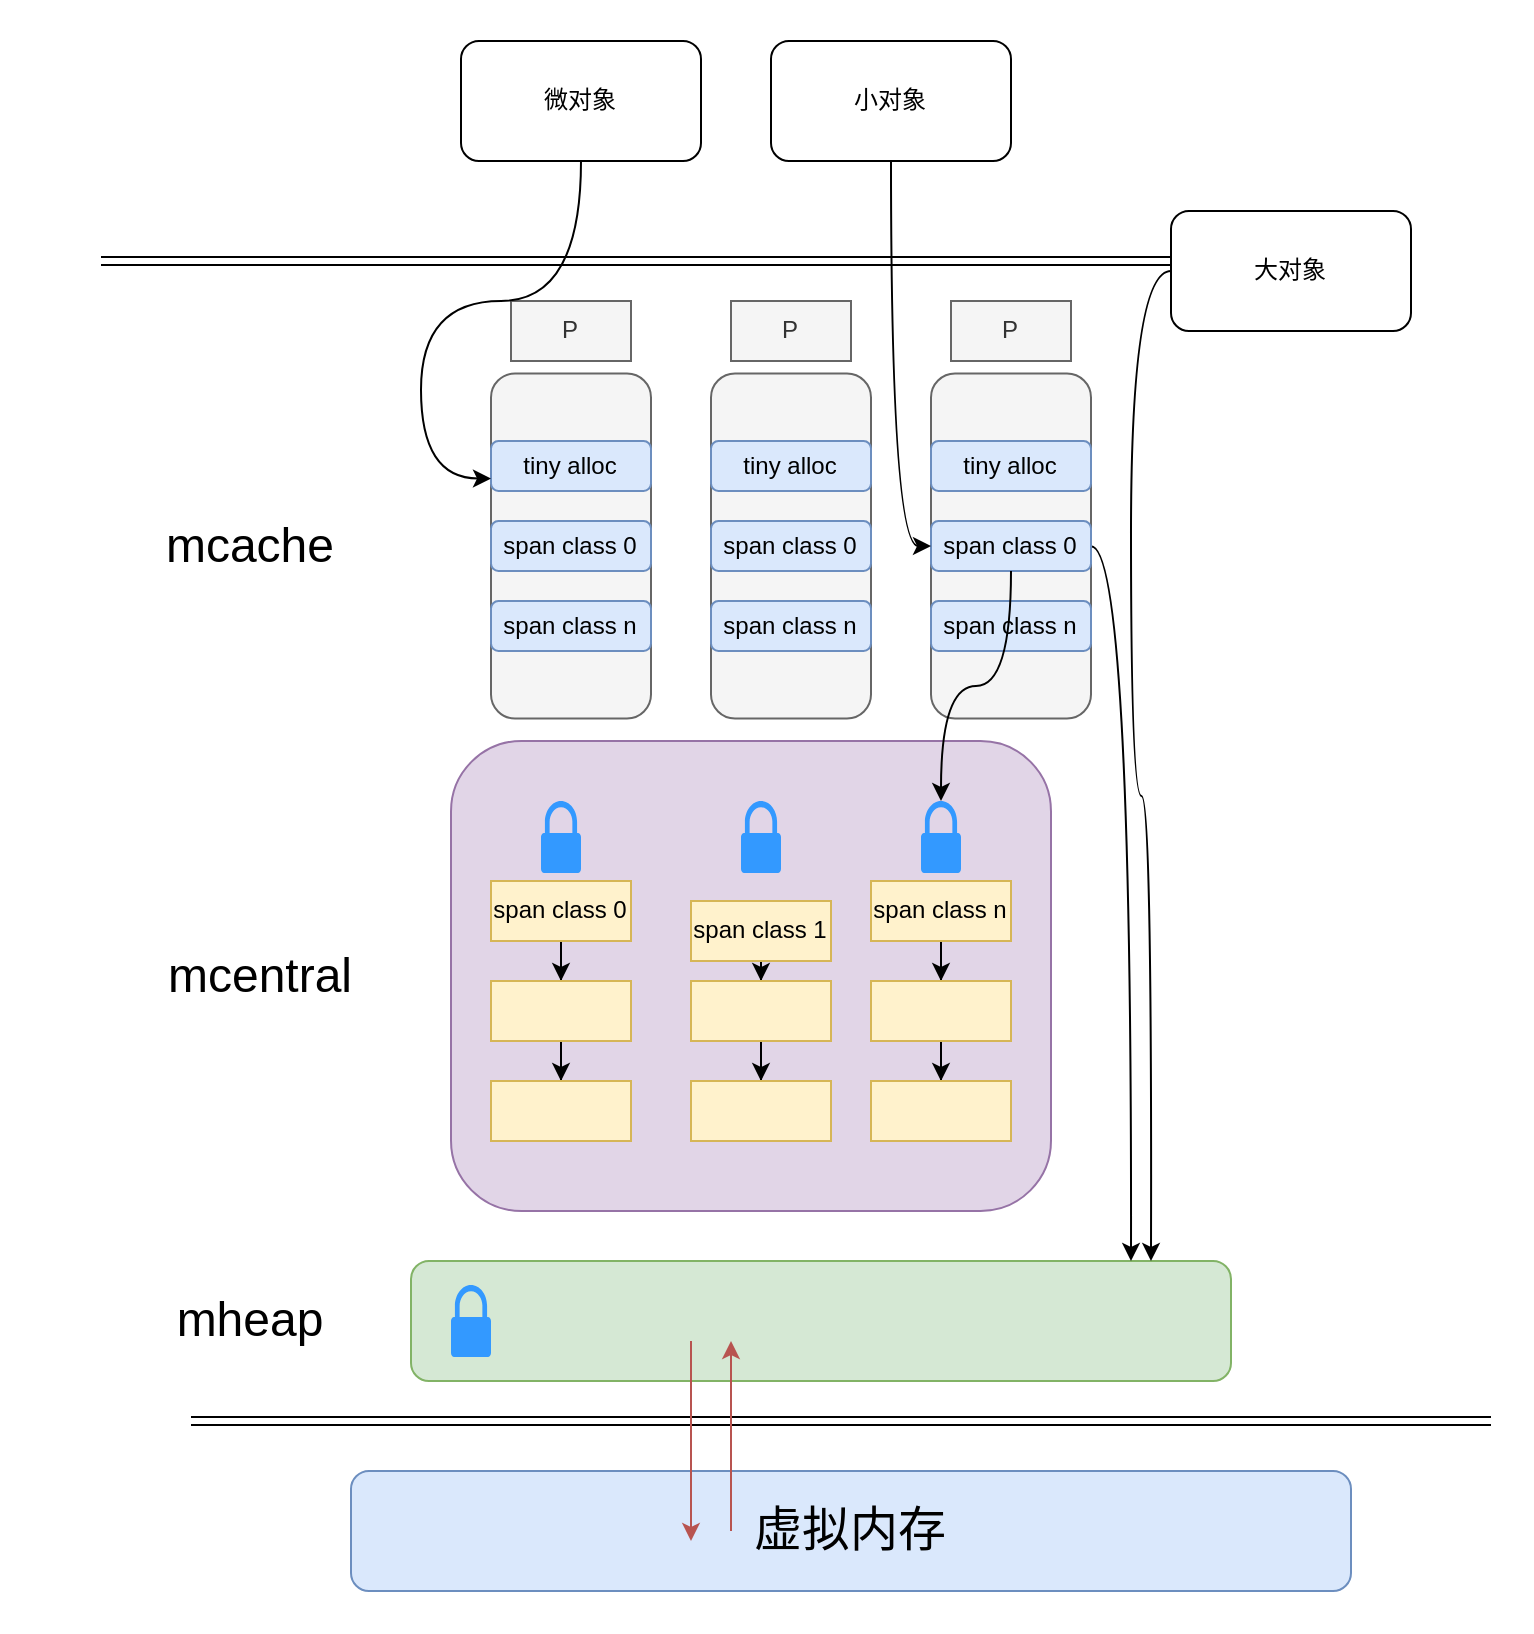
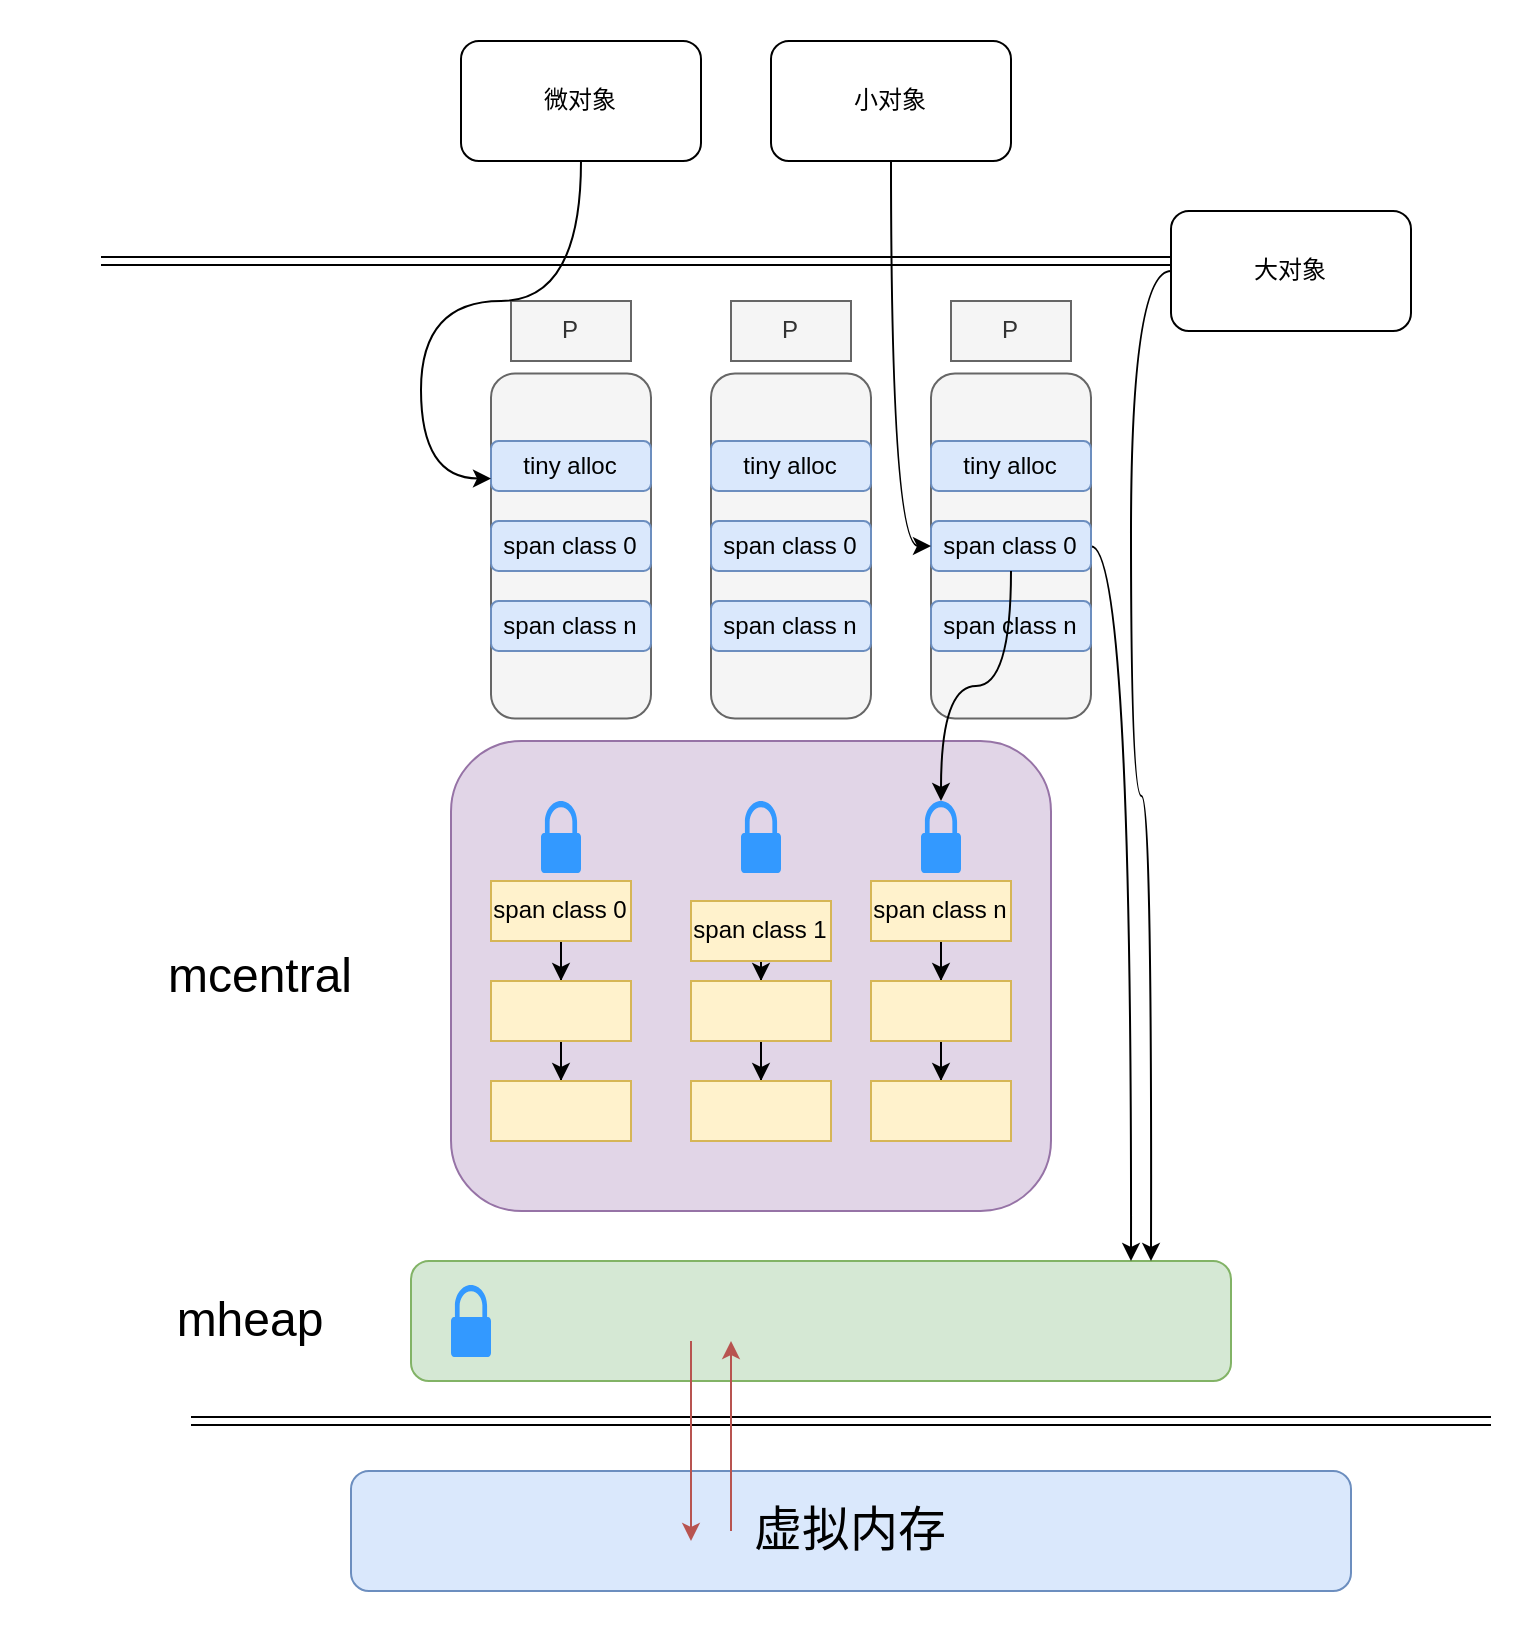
node "mcache": removed
